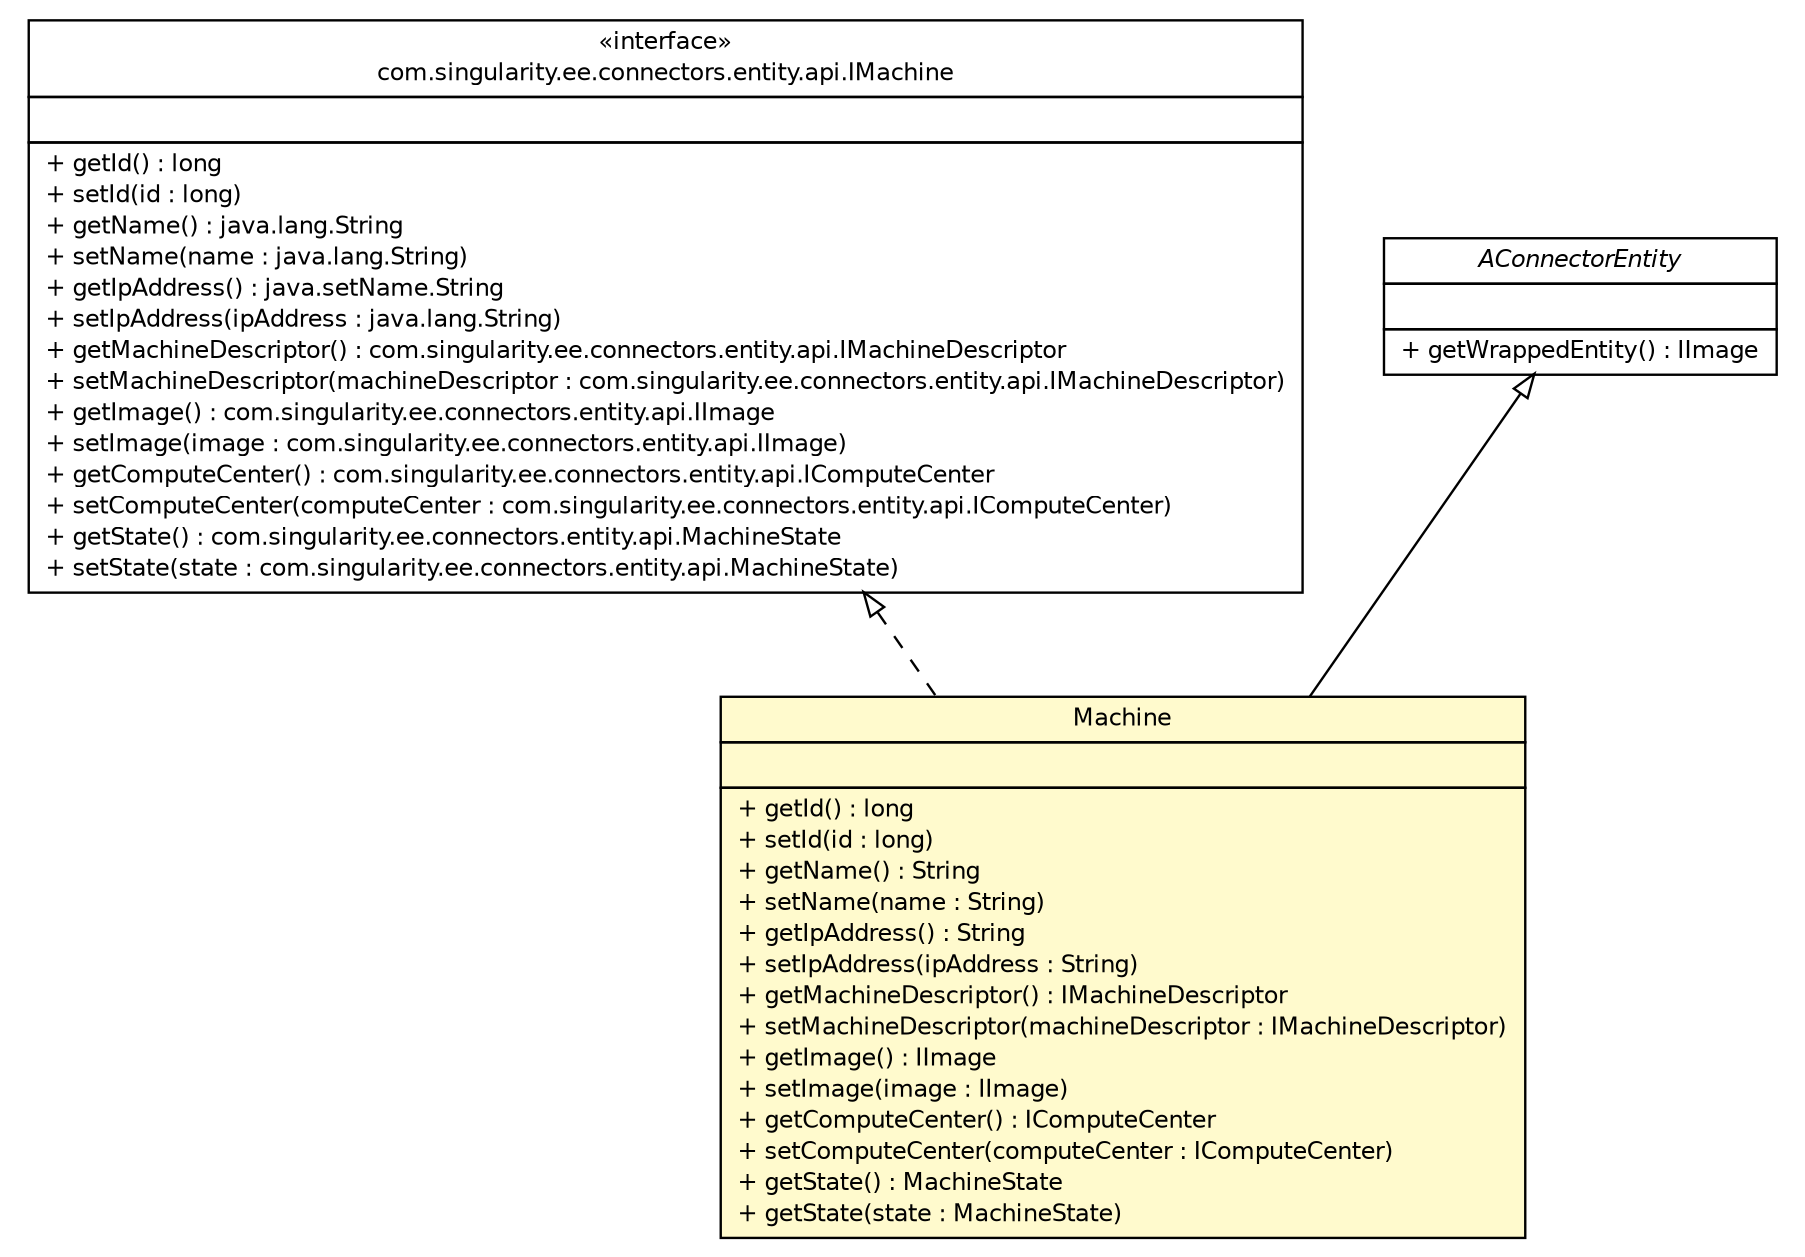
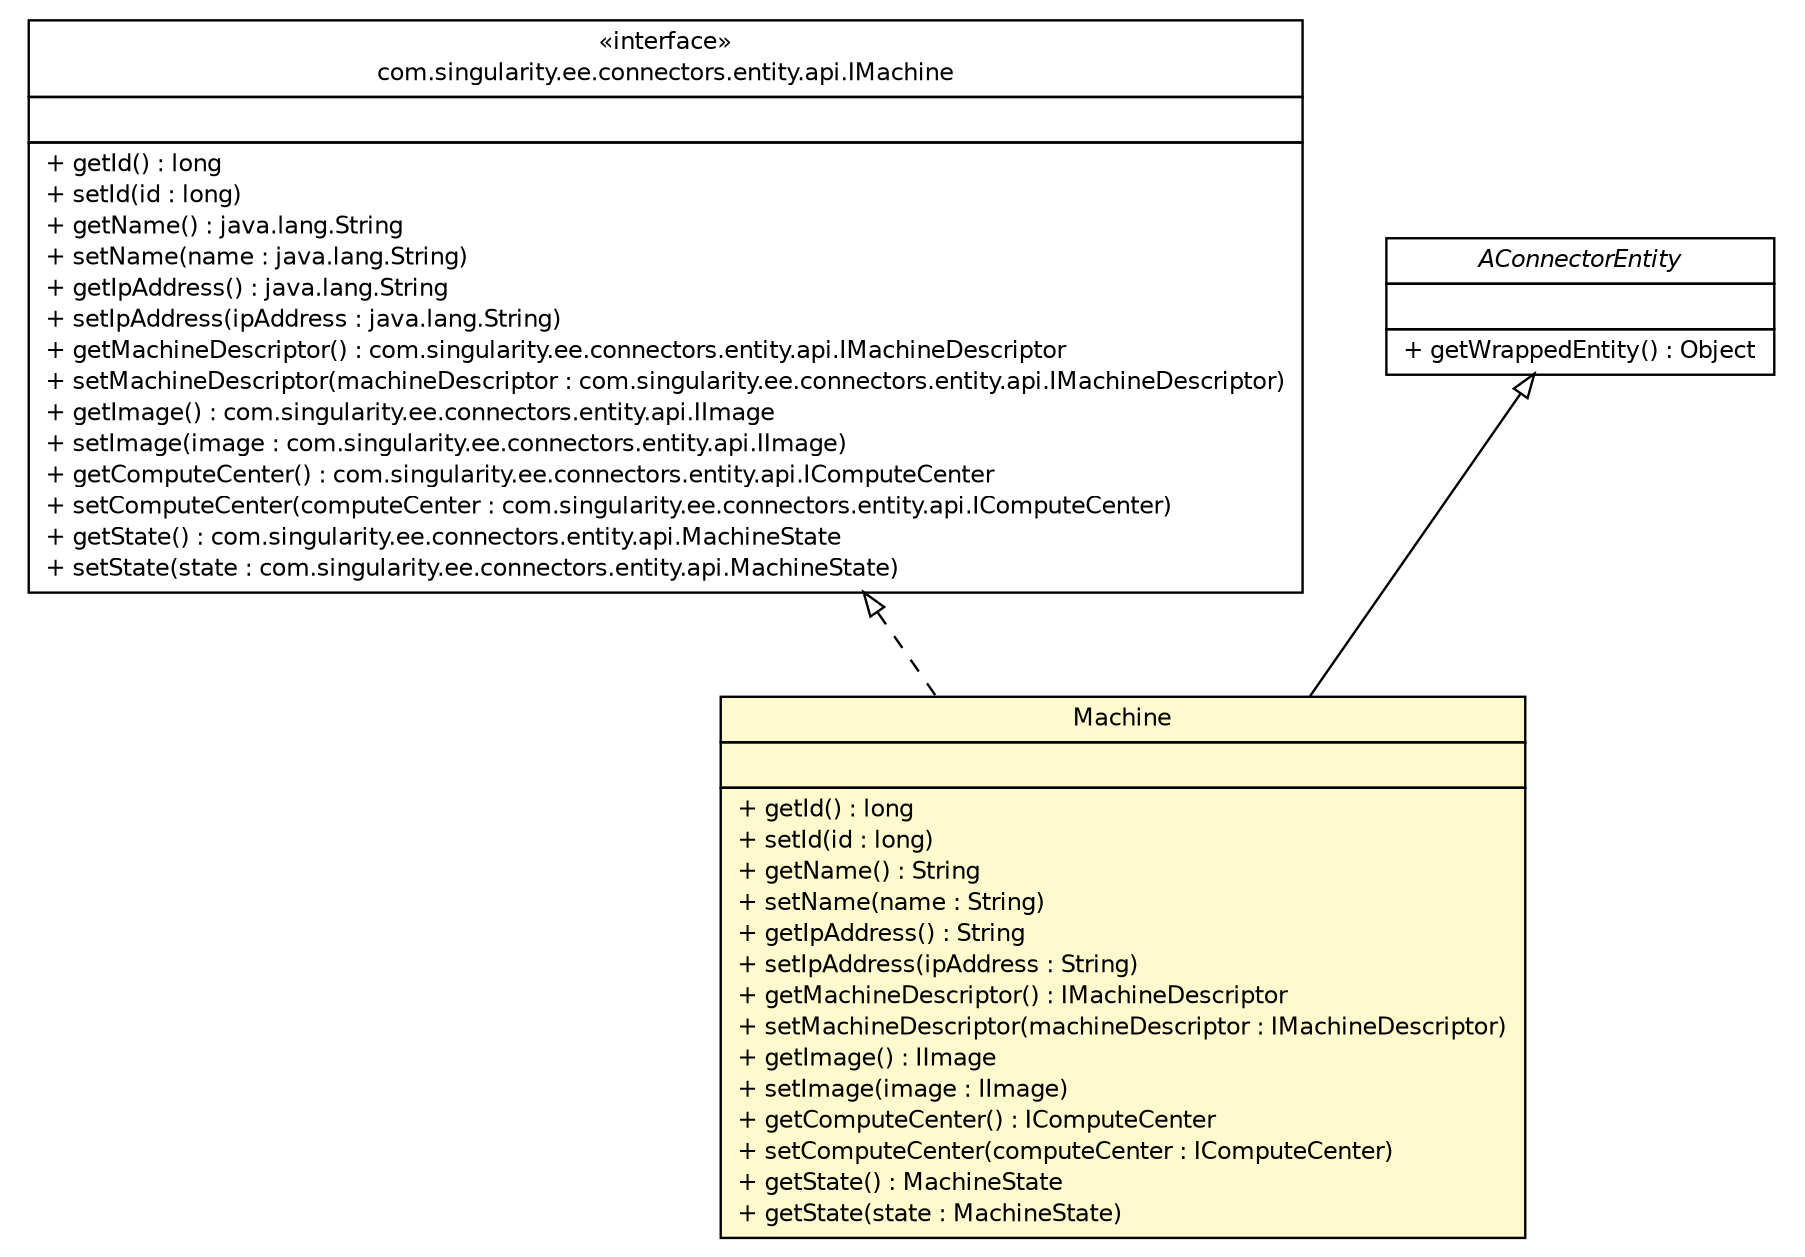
node "com.singularity.ee.connectors.entity.api.IMachine": text "+ getIpAddress() : java.setName.String" -> "+ getIpAddress() : java.lang.String"
node "AConnectorEntity": text "+ getWrappedEntity() : IImage" -> "+ getWrappedEntity() : Object"
